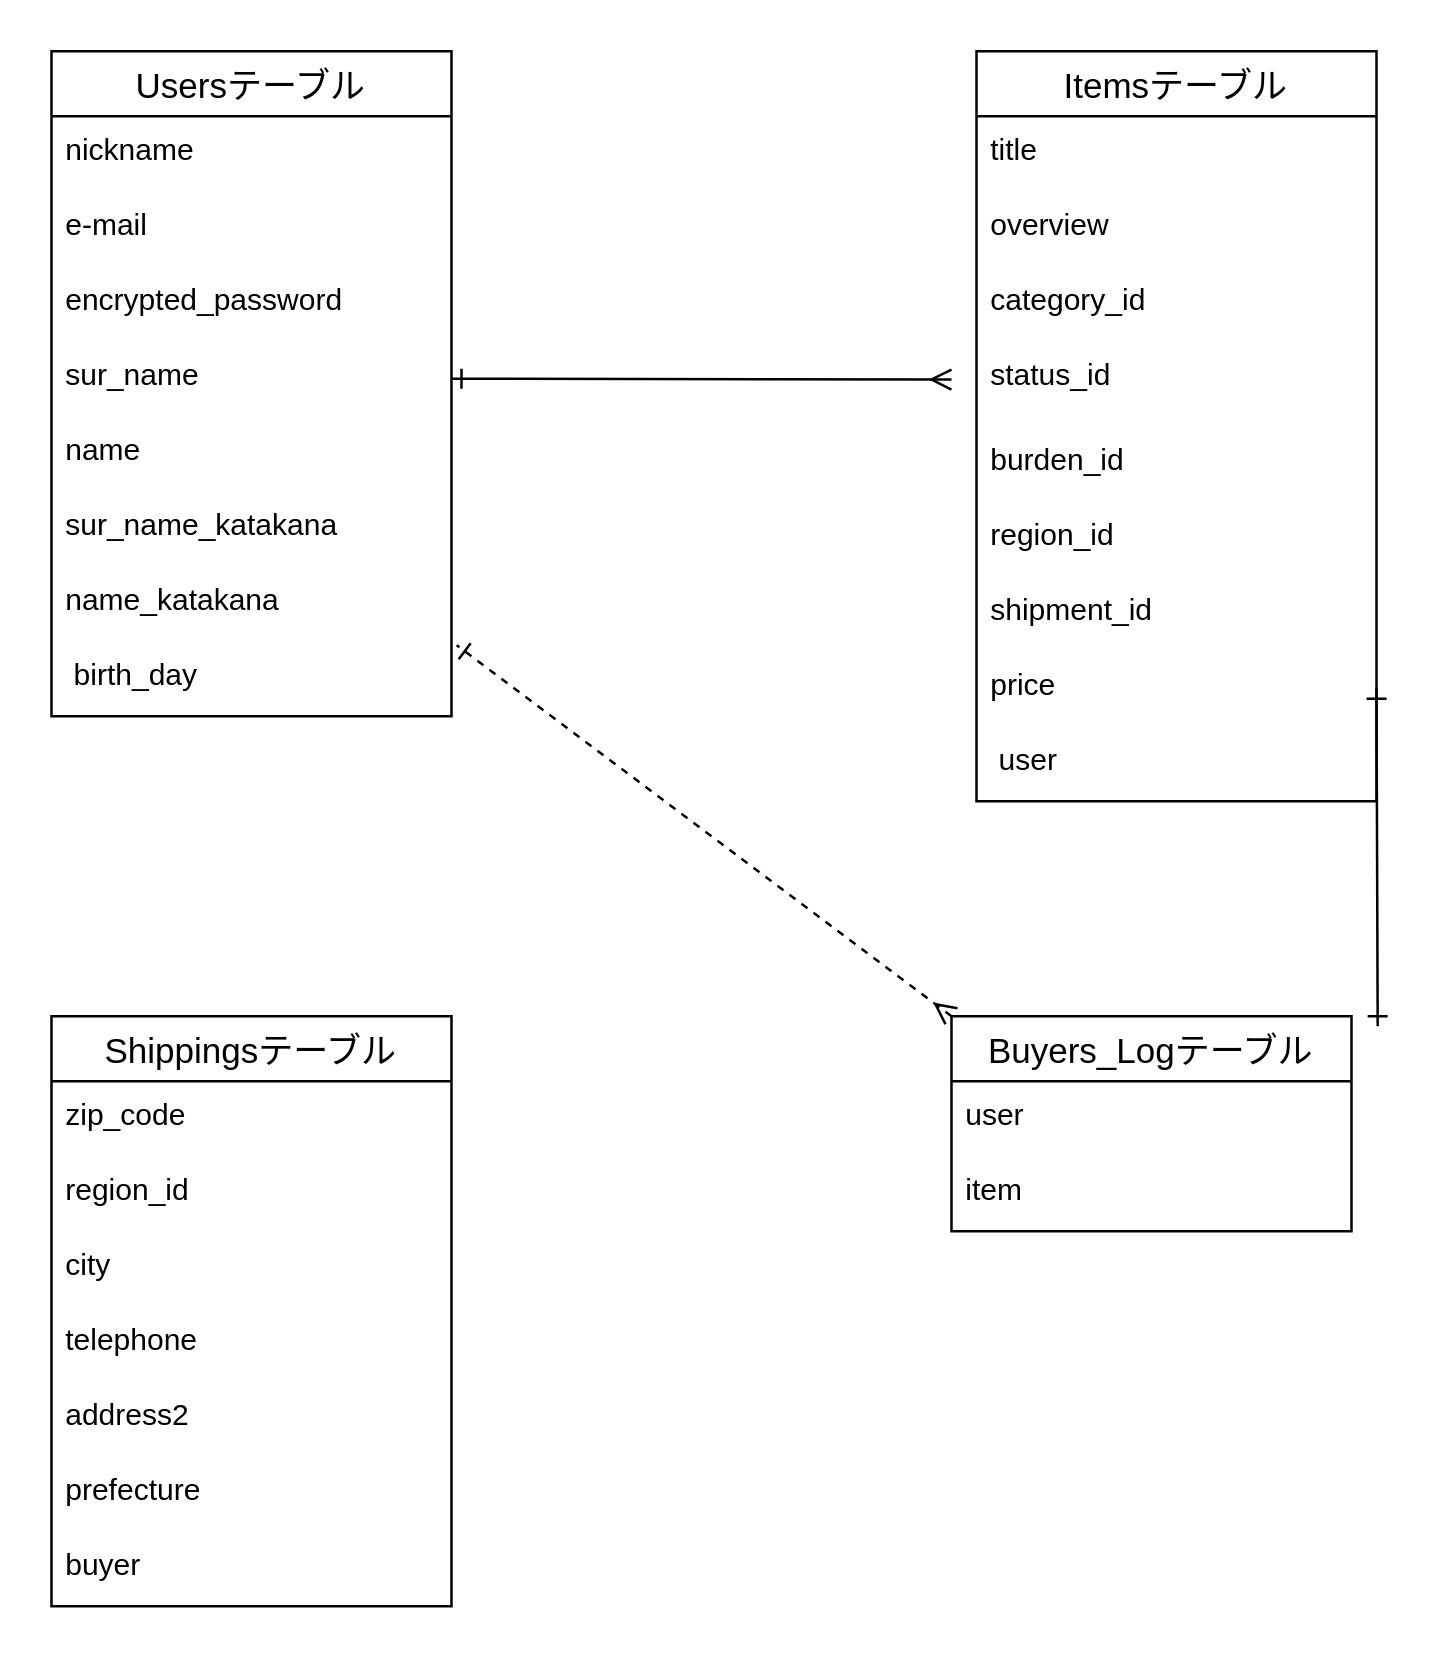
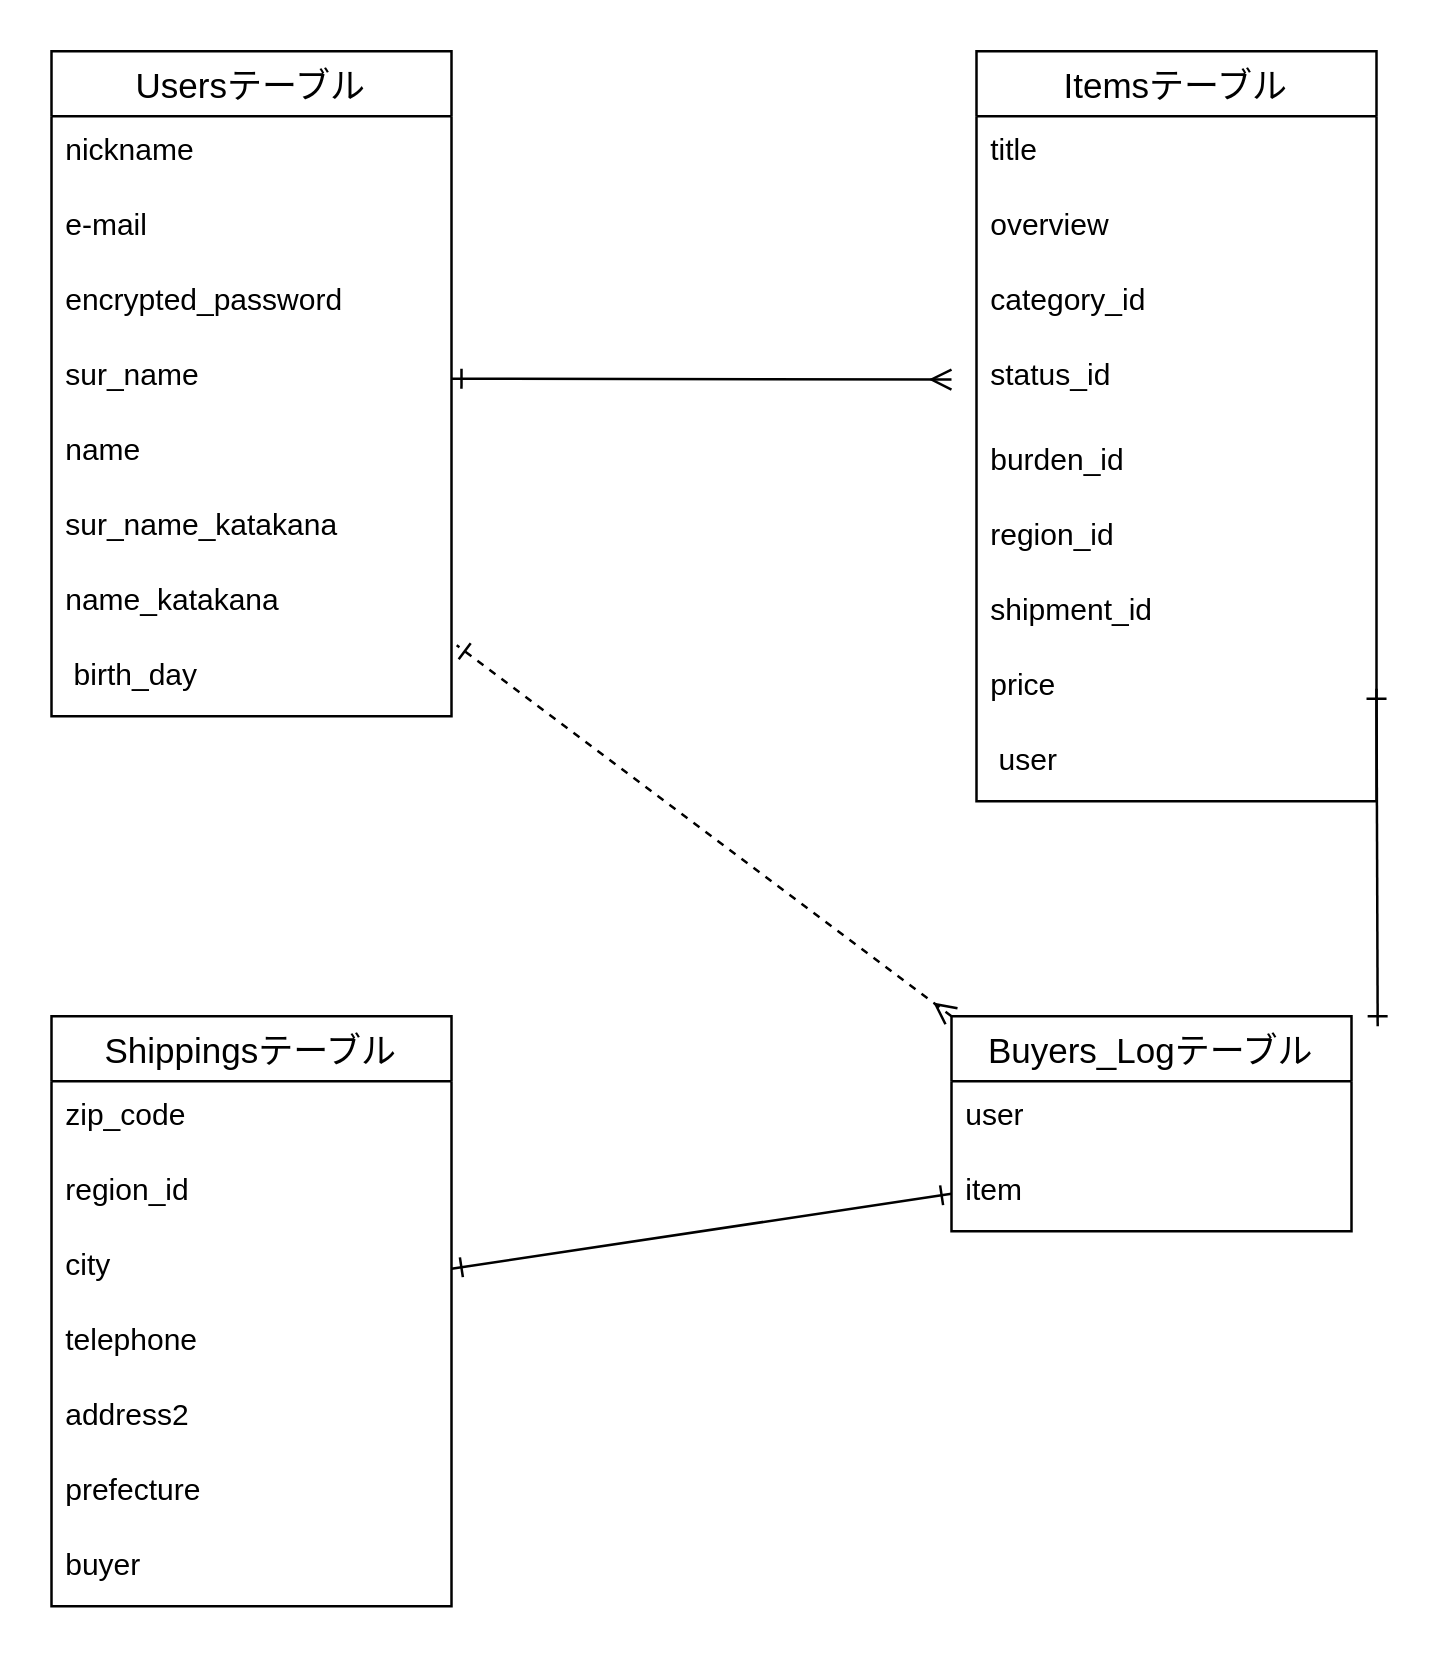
edge "item" -- "city": added
